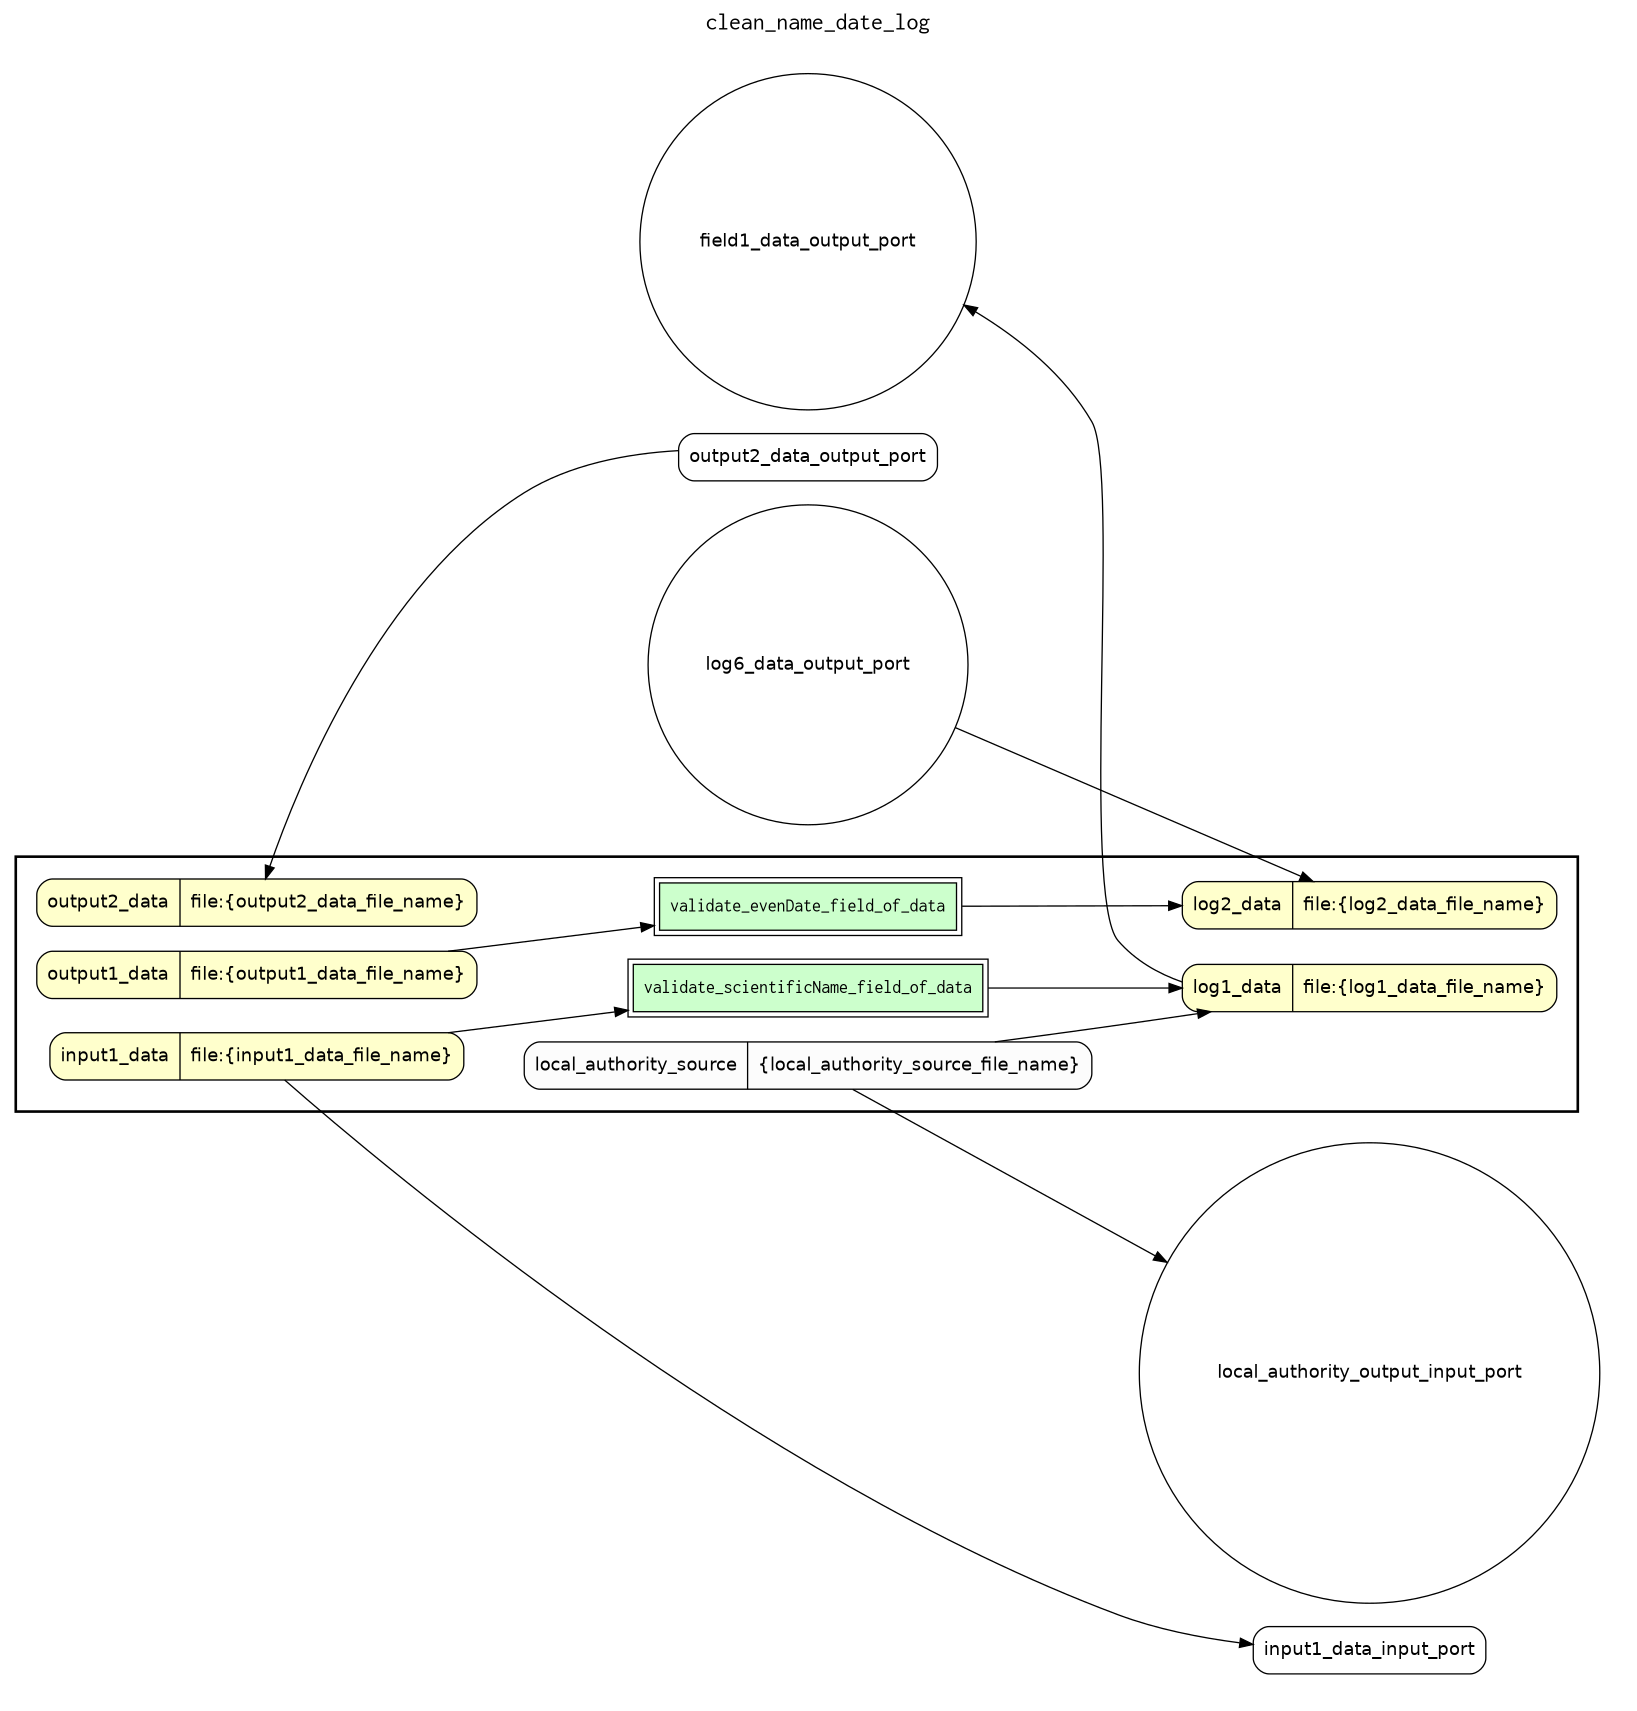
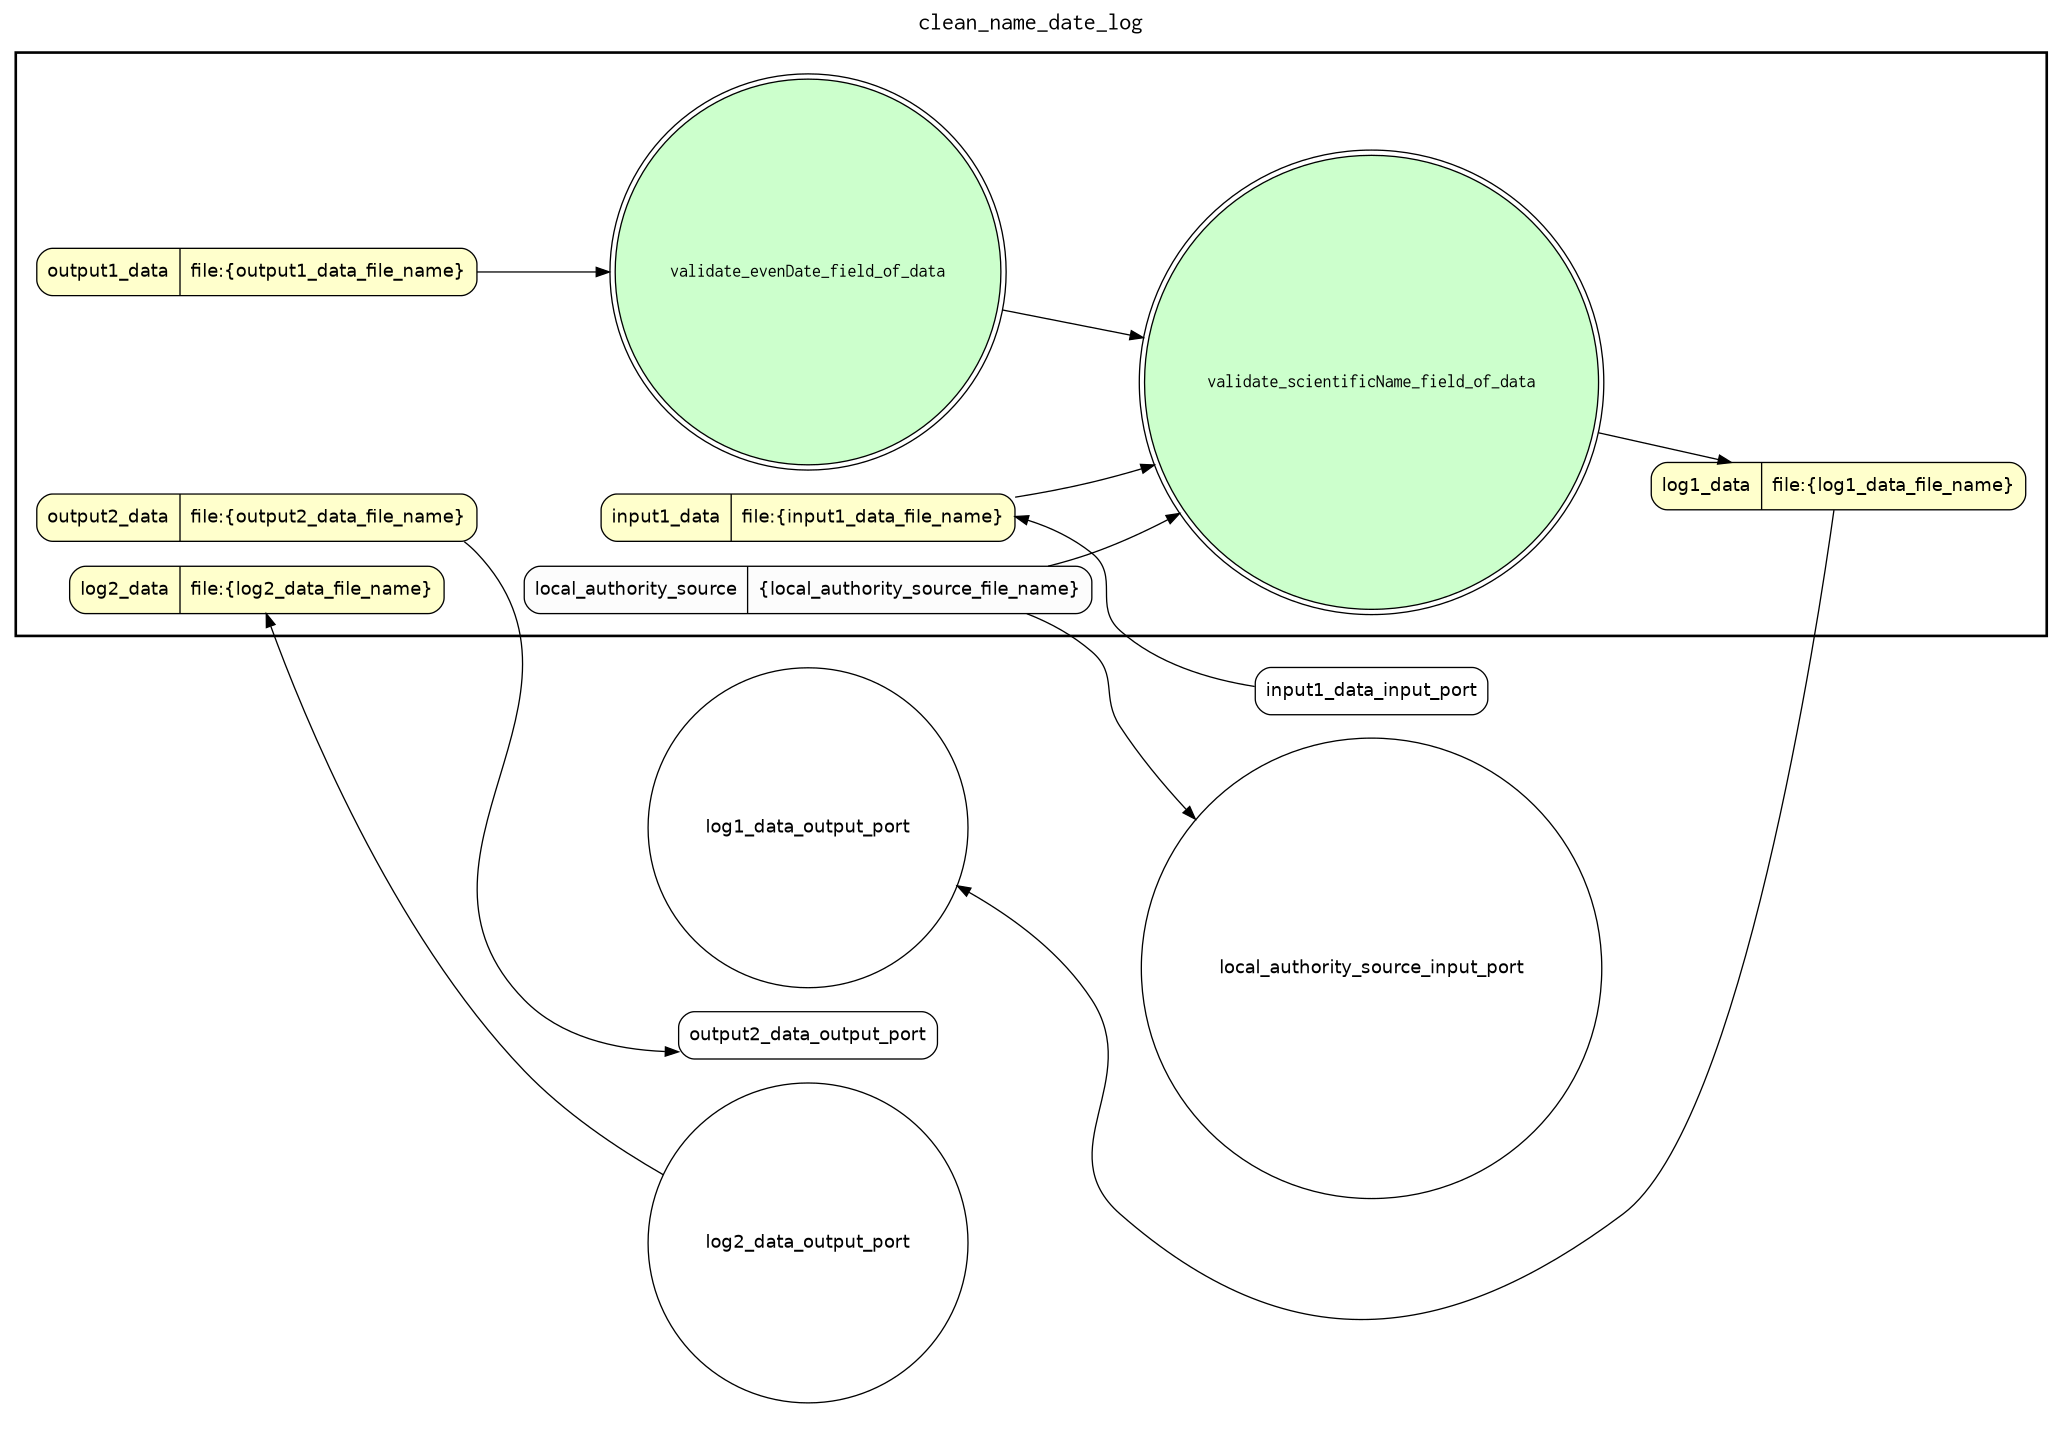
node "field1_data_output_port": label "field1_data_output_port" -> "log1_data_output_port"
edge "output2_data_output_port" -> "output2_data": reversed
node "log6_data_output_port": label "log6_data_output_port" -> "log2_data_output_port"
edge "validate_evenDate_field_of_data" -> "log2_data": now "validate_evenDate_field_of_data" -> "validate_scientificName_field_of_data"
node "validate_evenDate_field_of_data": shape box -> circle
node "validate_scientificName_field_of_data": shape box -> circle
edge "local_authority_source" -> "log1_data": now "local_authority_source" -> "validate_scientificName_field_of_data"
node "local_authority_output_input_port": label "local_authority_output_input_port" -> "local_authority_source_input_port"
edge "input1_data" -> "input1_data_input_port": reversed
